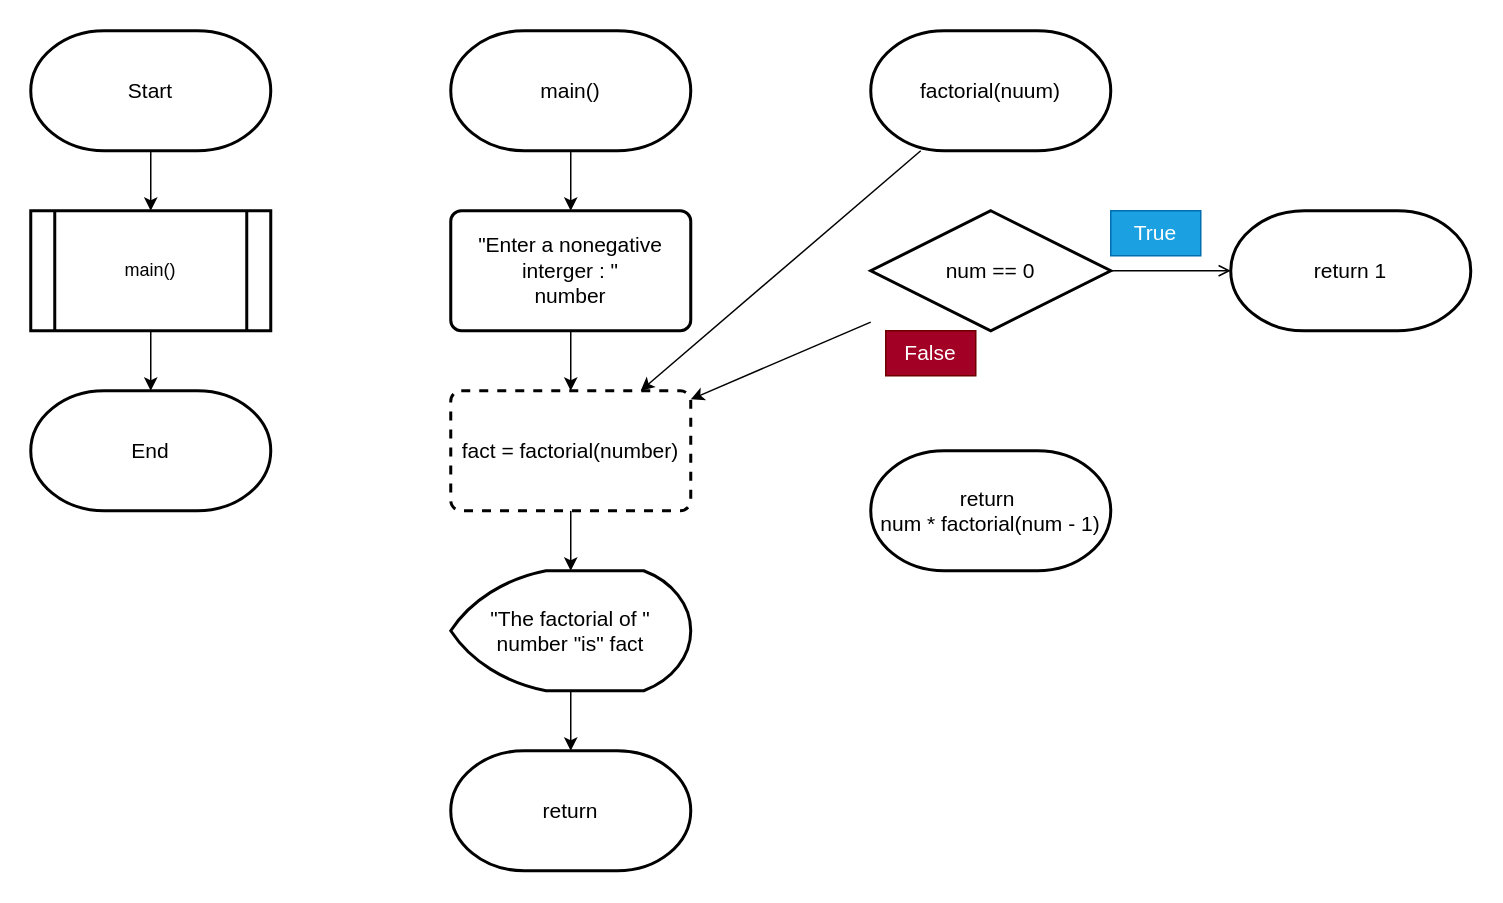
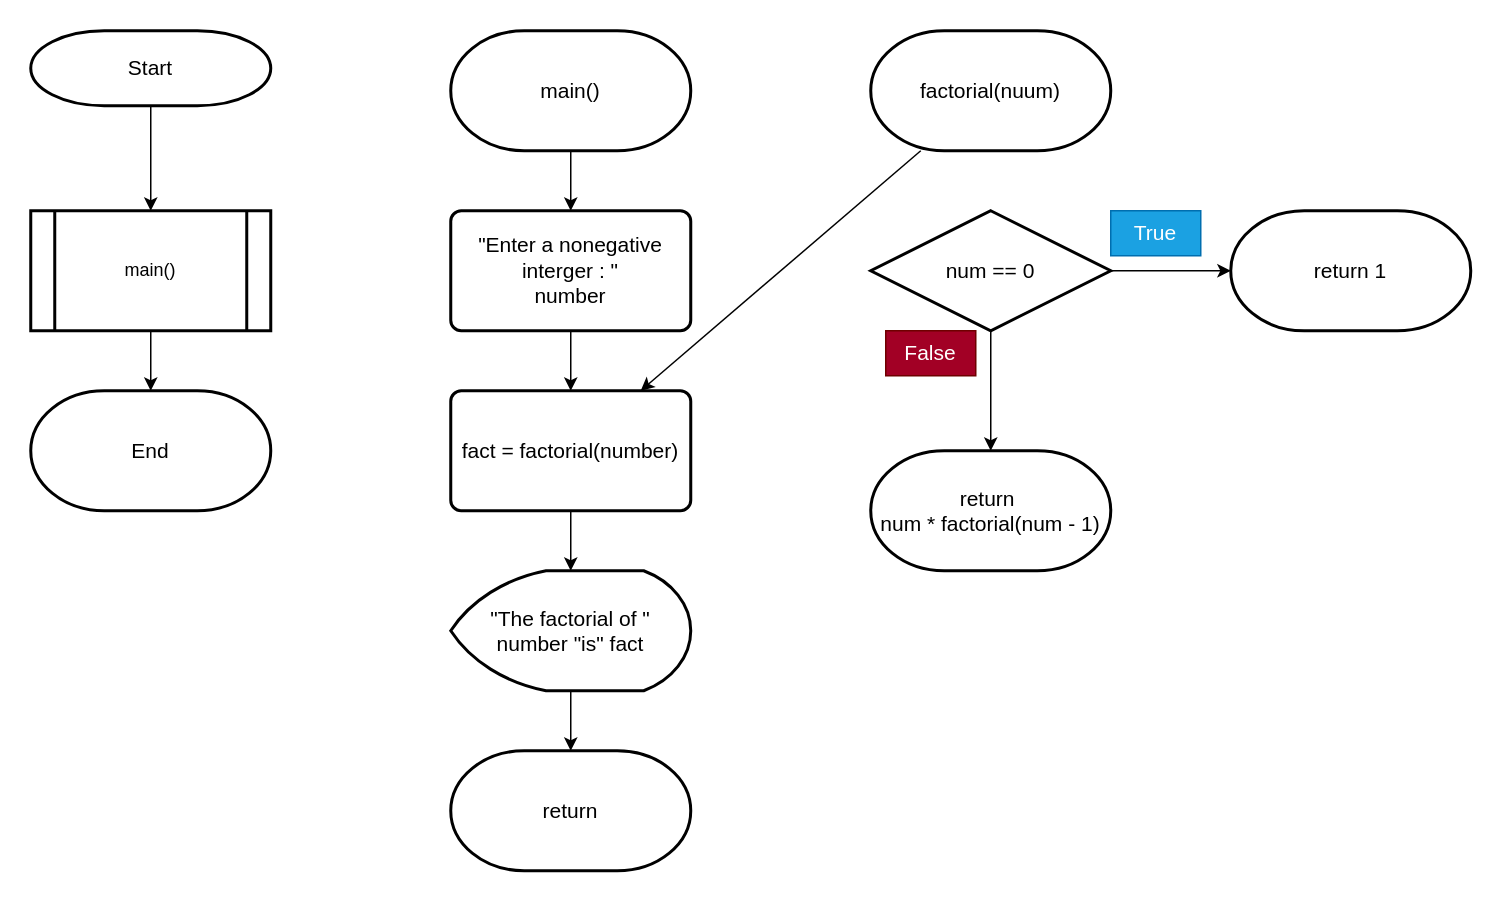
node "Start": size 240x120 -> 240x75
edge "num == 0" -> "return 1": arrowhead open -> classic
edge "num == 0" -> "fact = factorial(number)": now "num == 0" -> "return num * factorial(num - 1)"
node "fact = factorial(number)": style dashed -> solid
